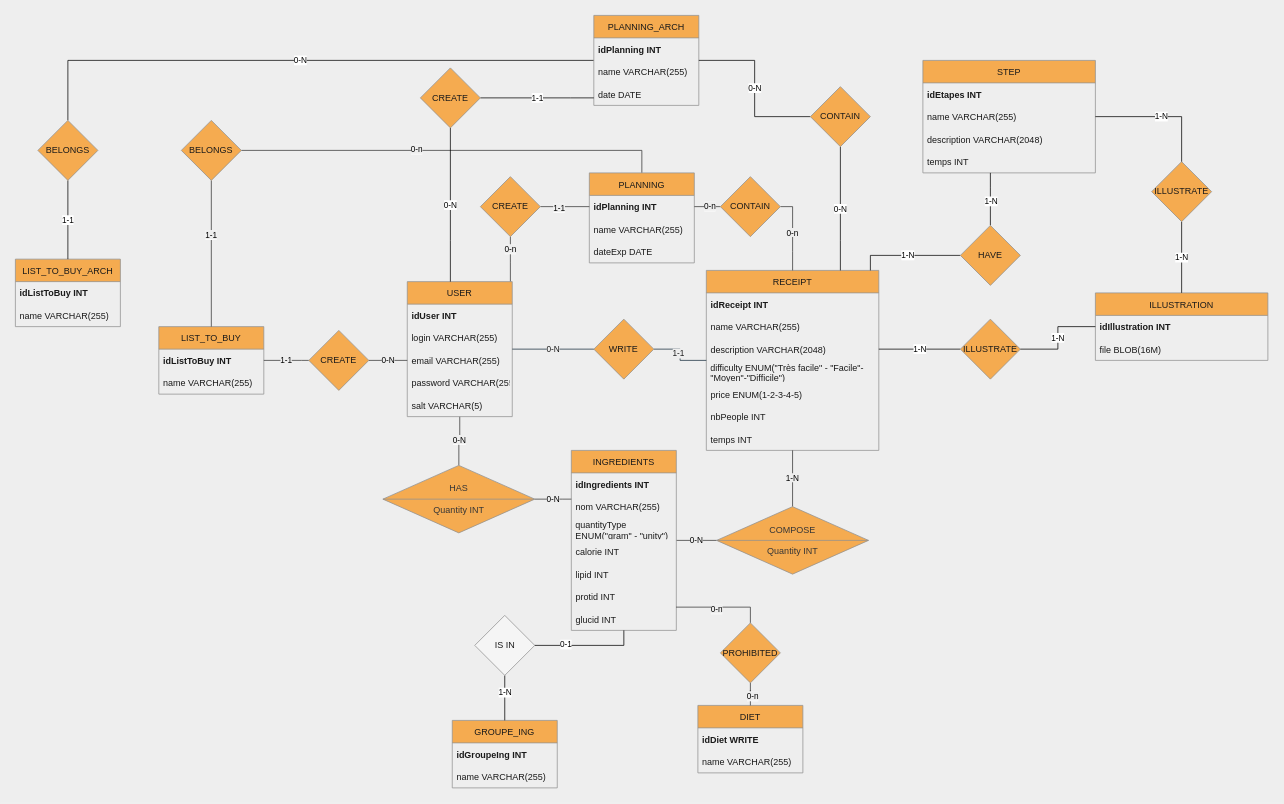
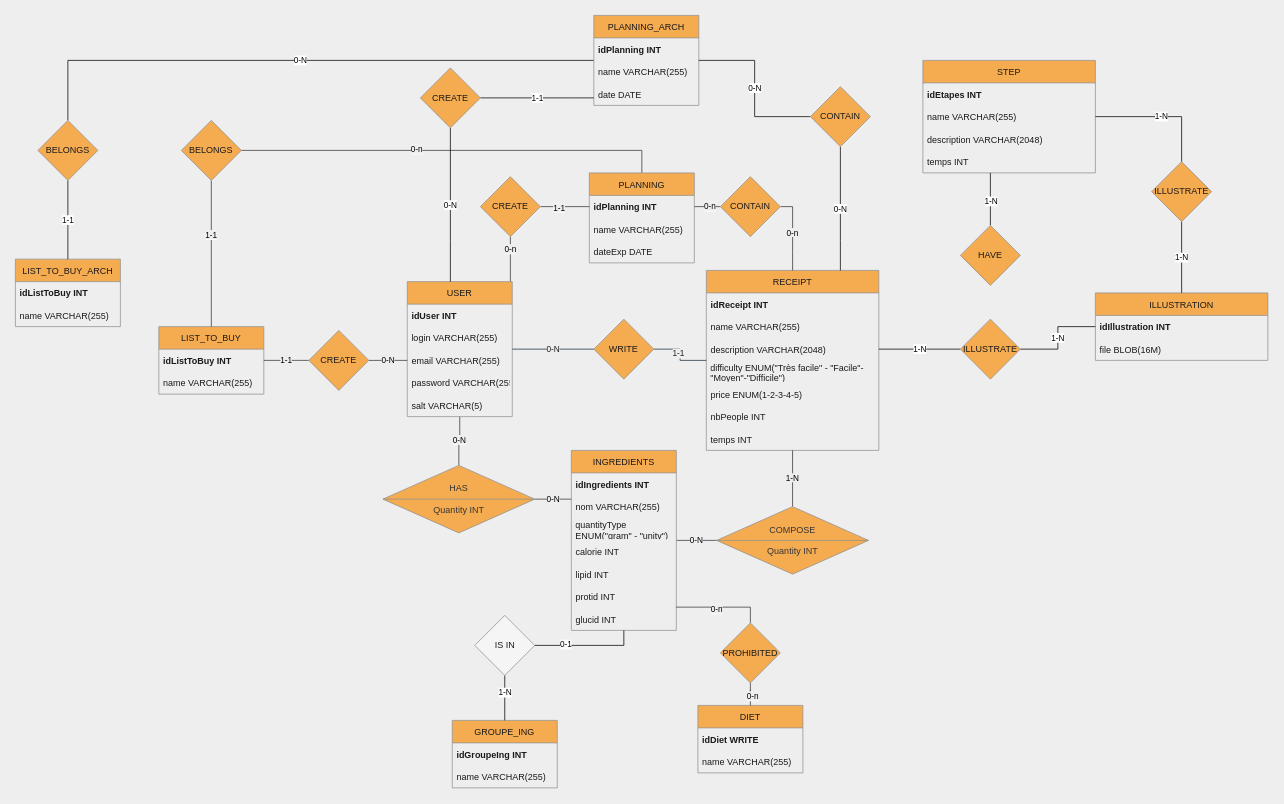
edge "HAVE" -- "RECEIPT": removed, label "1-N"
